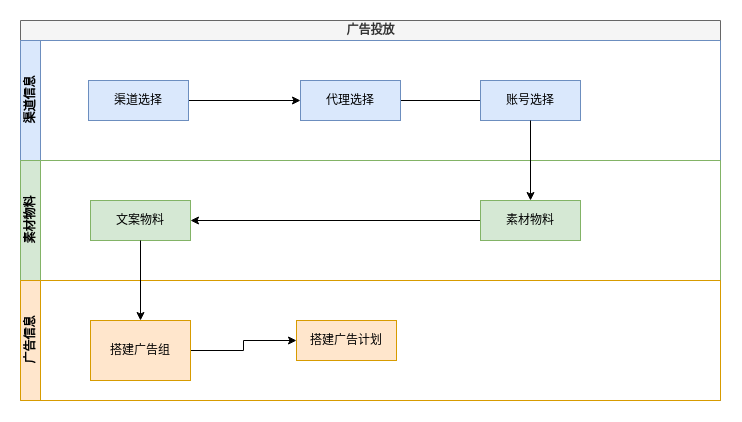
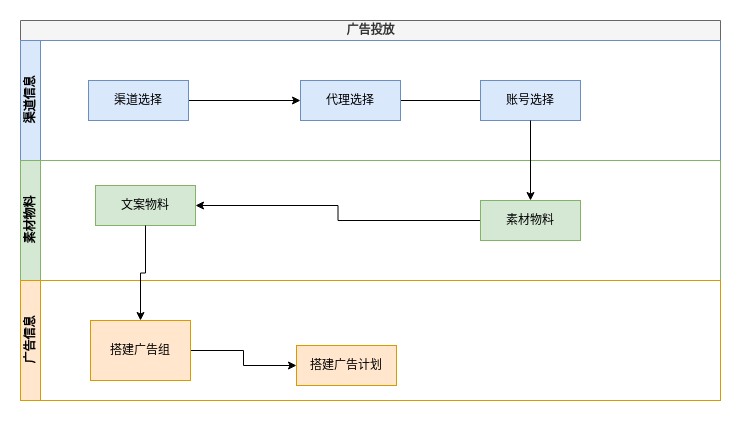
node "文案物料": moved (141, 221) -> (146, 206)
node "搭建广告计划": moved (347, 341) -> (347, 366)
